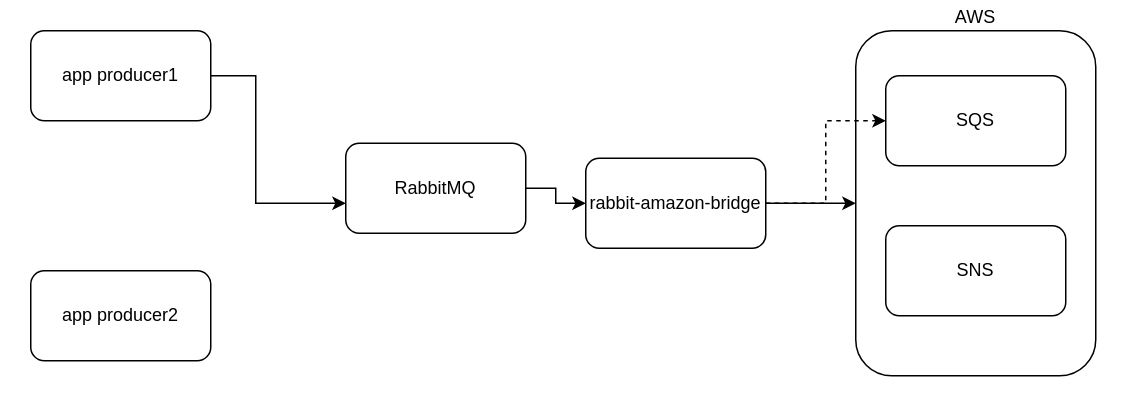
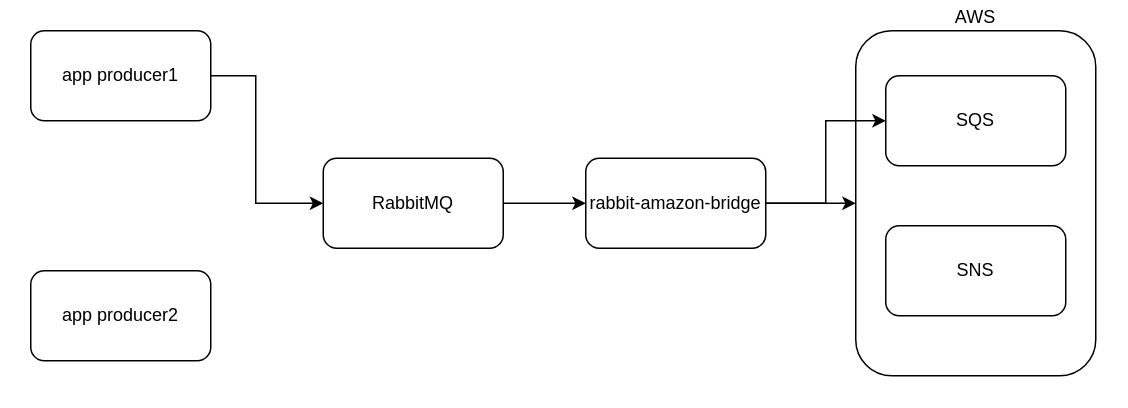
edge "rabbit-amazon-bridge" -> "SQS": style dashed -> solid
node "RabbitMQ": moved (436, 188) -> (413, 203)
